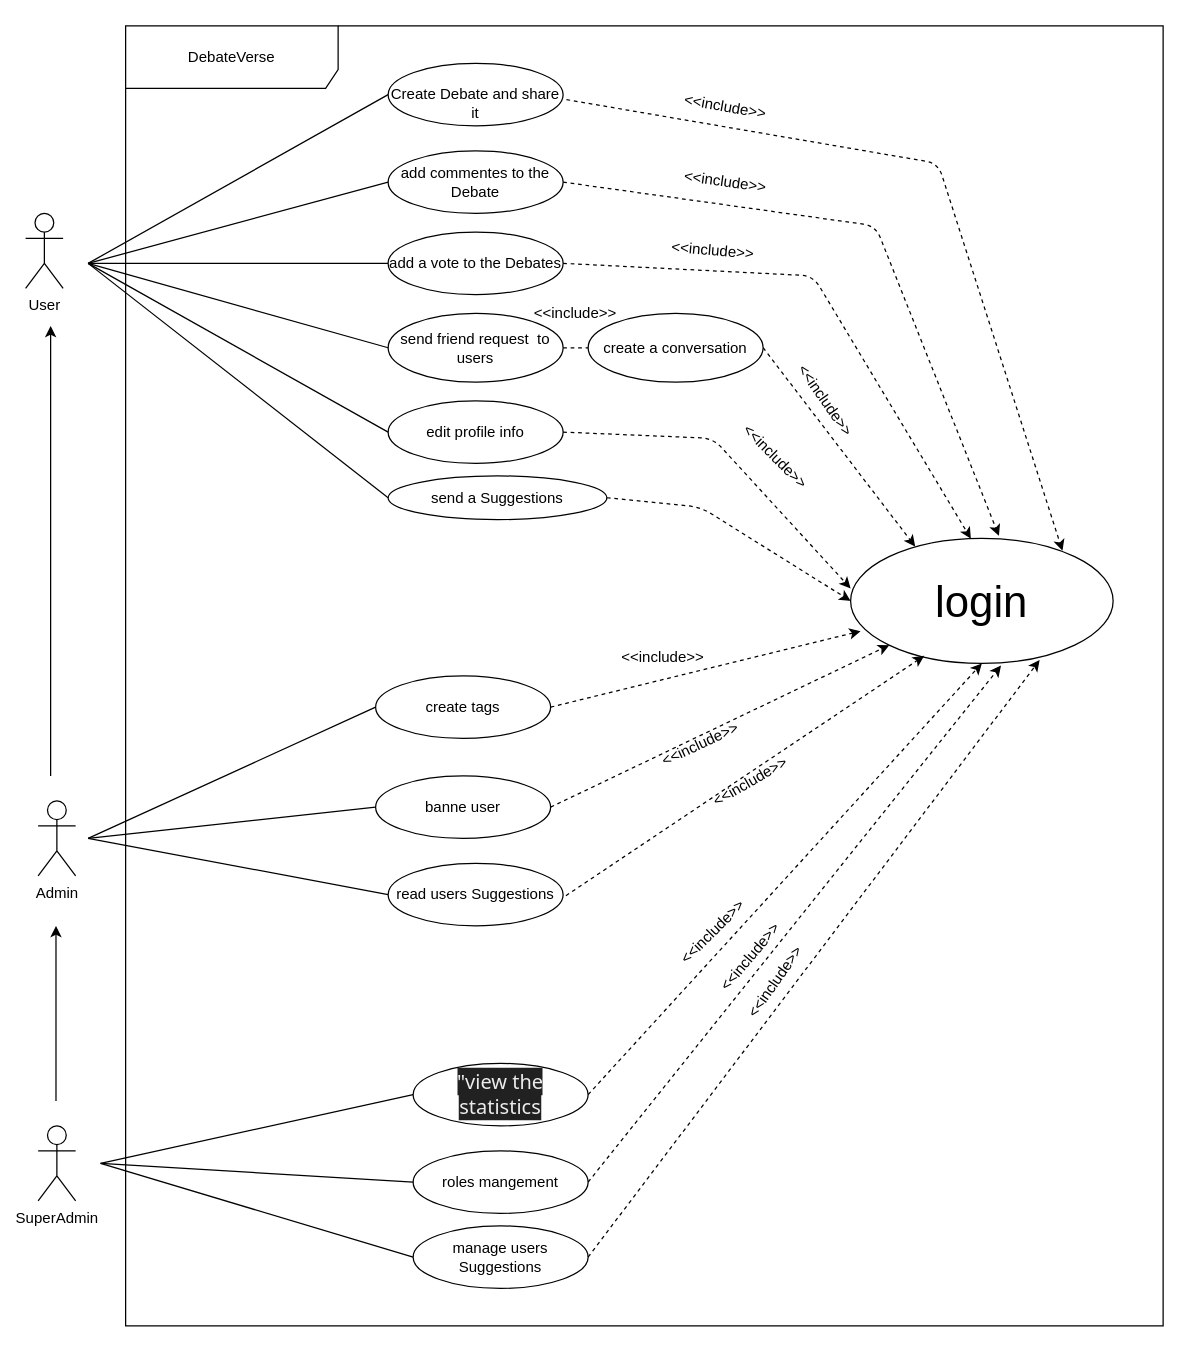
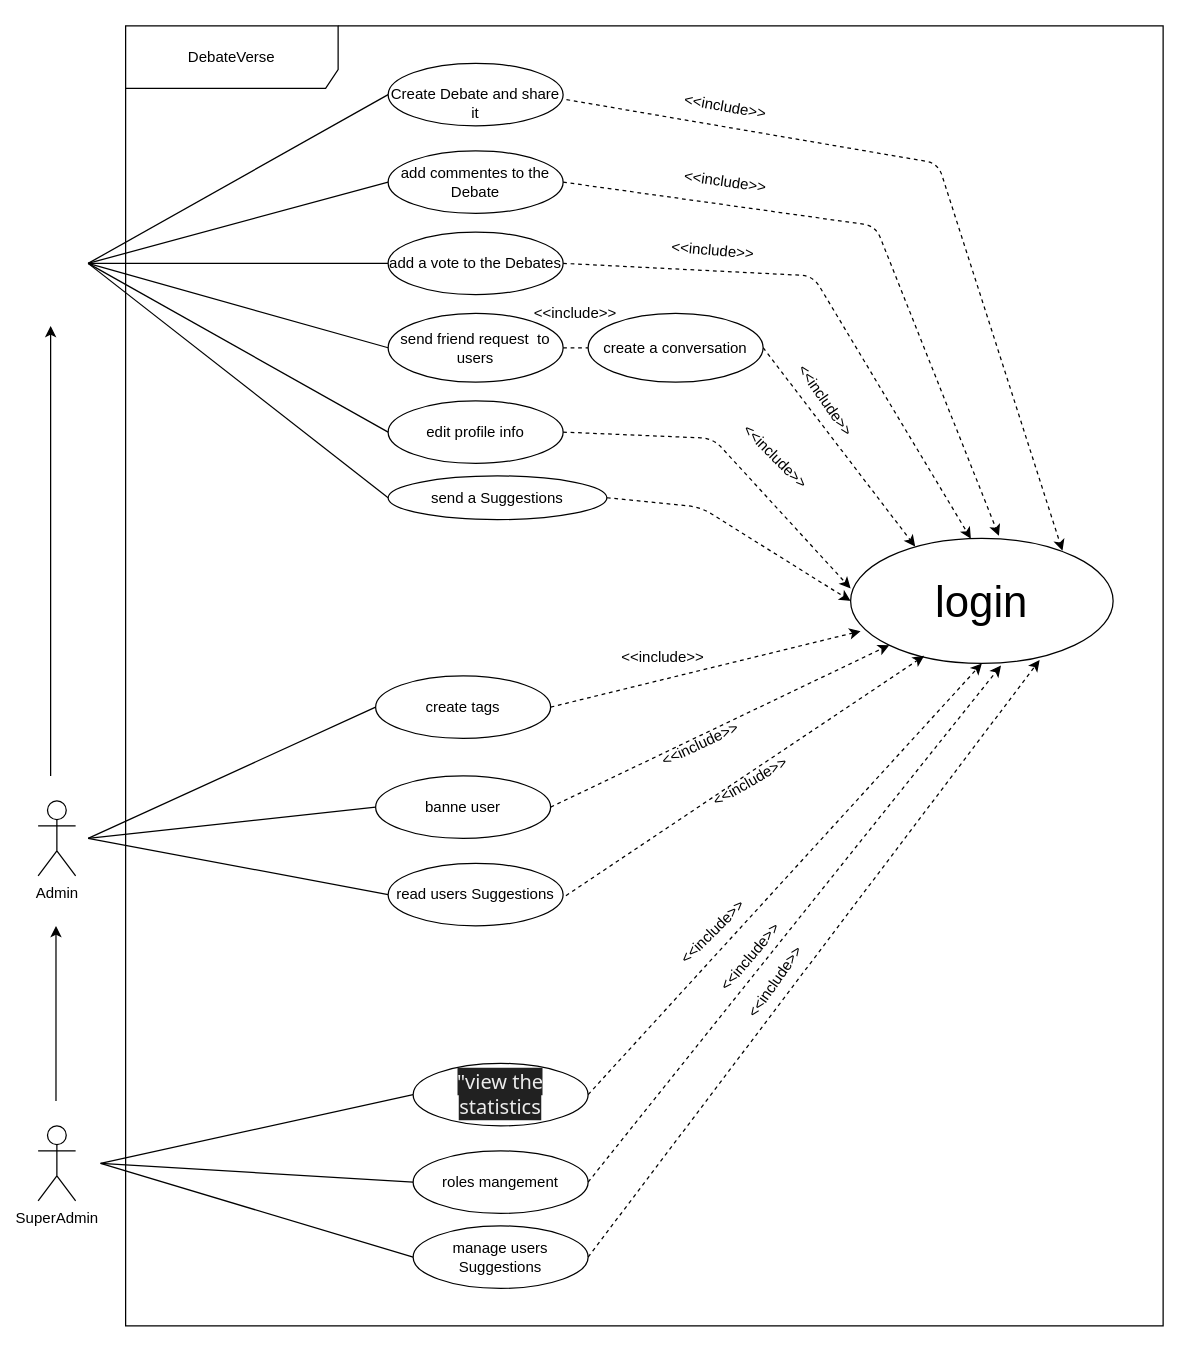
node "User": removed
